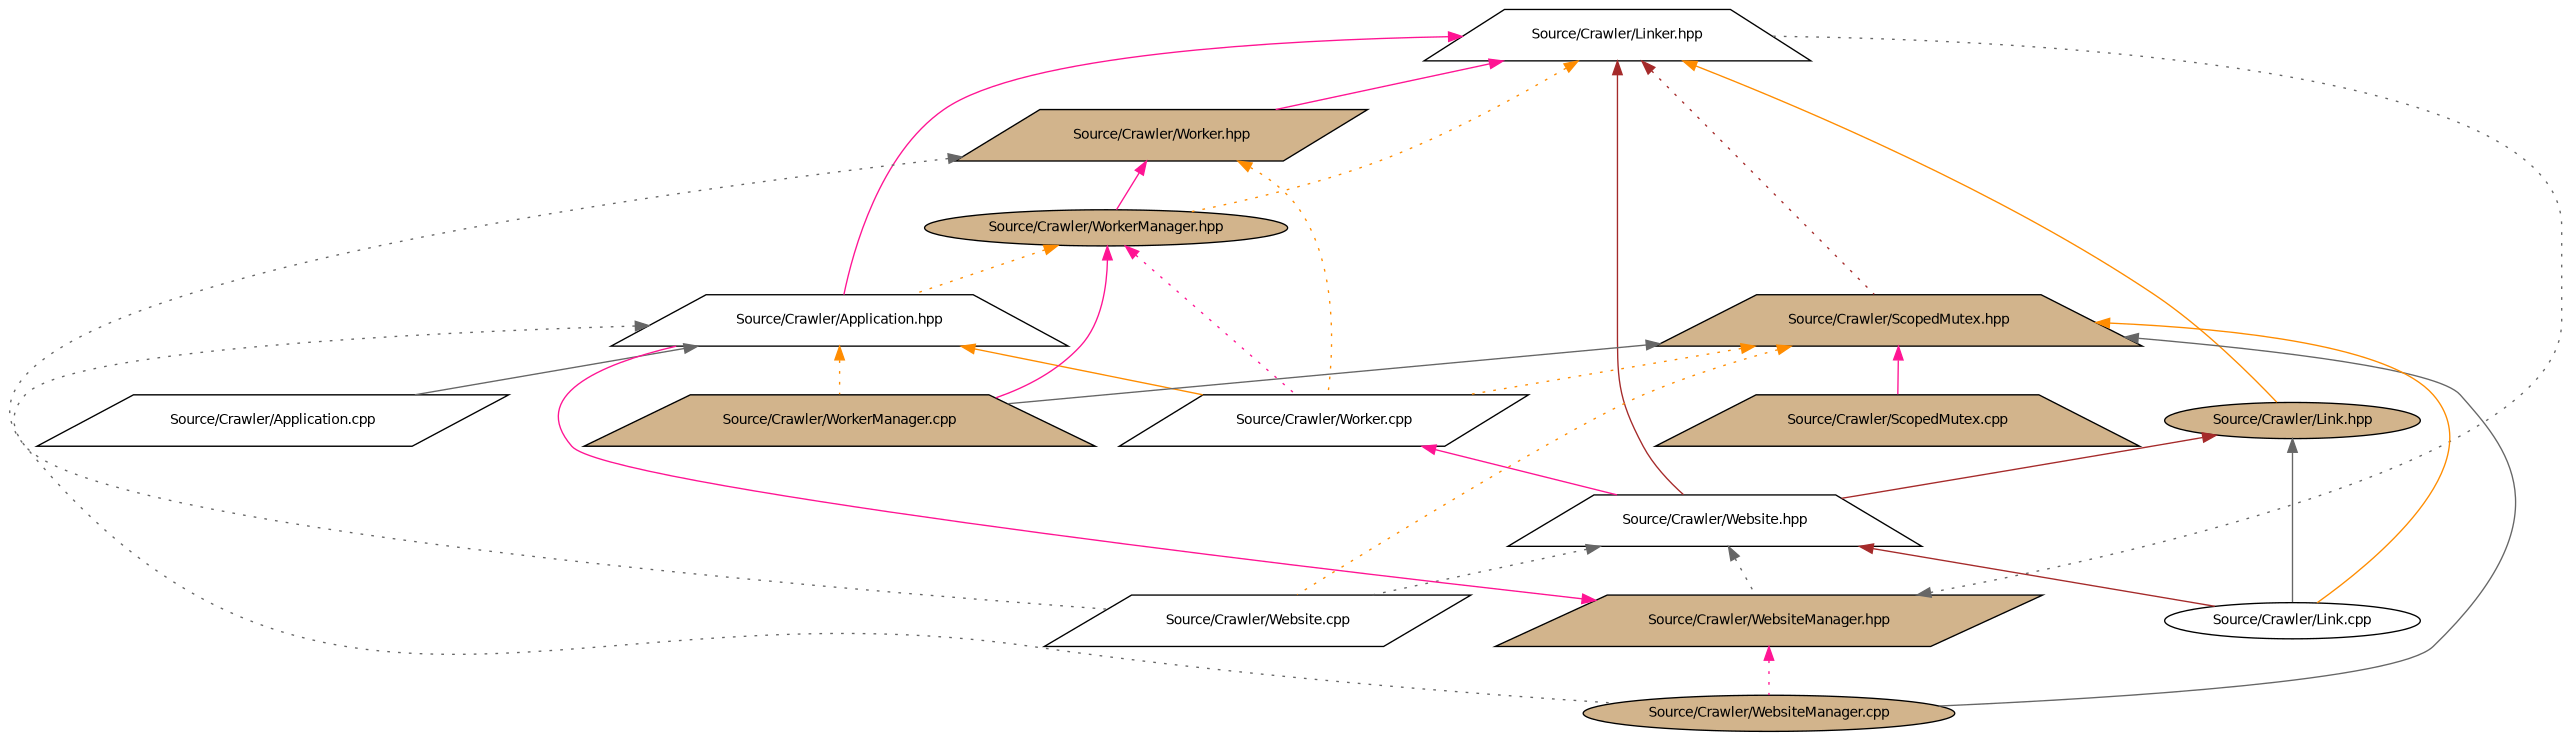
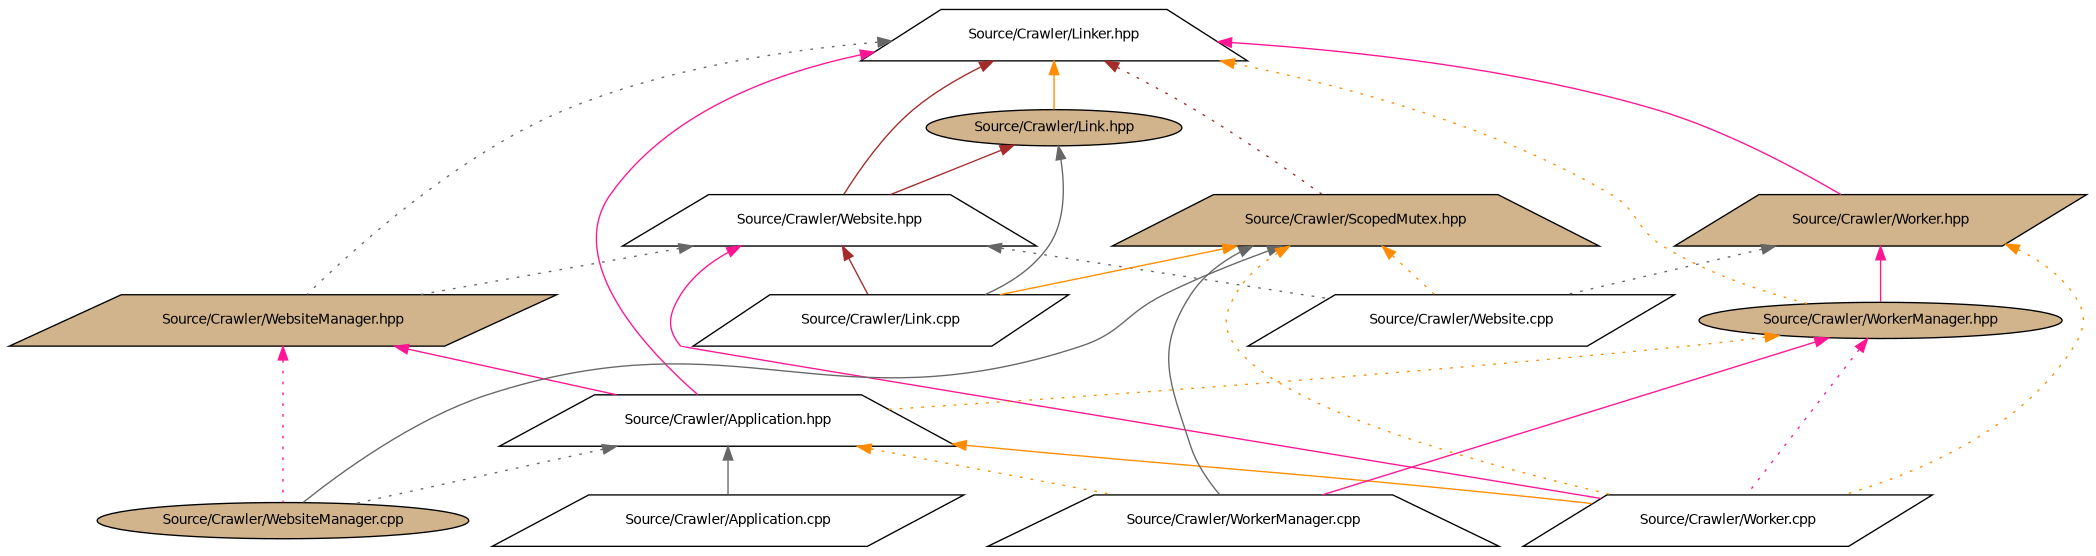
edge "Source/Crawler/Linker.hpp" -> "Source/Crawler/WebsiteManager.hpp": reversed
node "Source/Crawler/WorkerManager.cpp": fillcolor tan -> white
node "Source/Crawler/ScopedMutex.cpp": removed
edge "Source/Crawler/Website.hpp" -> "Source/Crawler/Worker.cpp": reversed
node "Source/Crawler/Link.cpp": shape ellipse -> parallelogram
